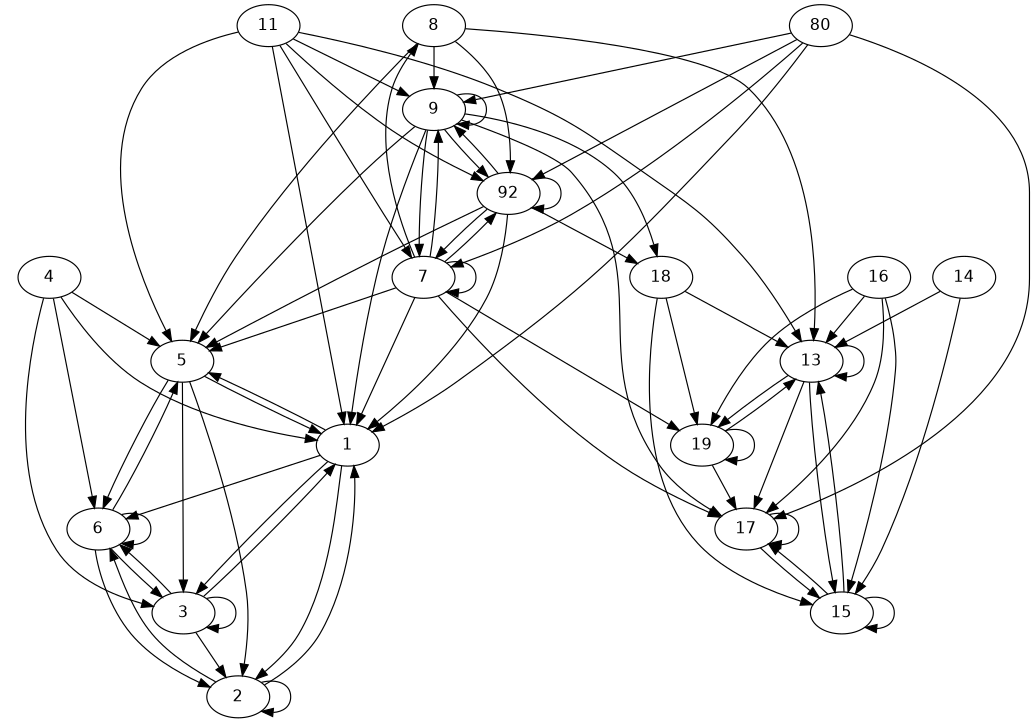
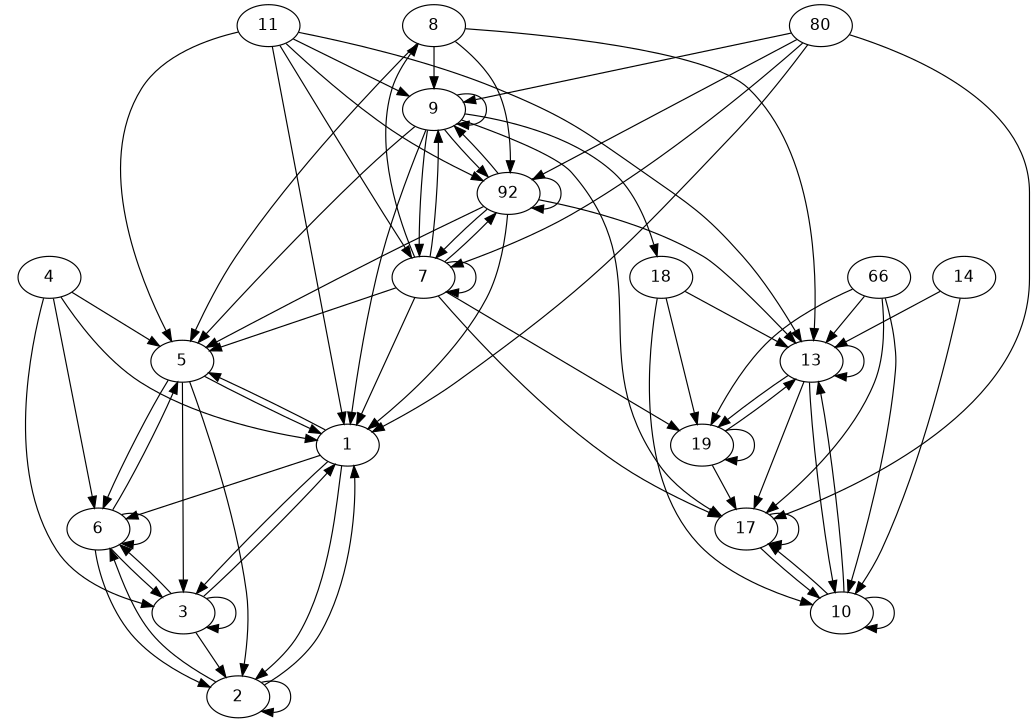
edge "92" -> "18": now "92" -> "13"
node "16": label "16" -> "66"
node "15": label "15" -> "10"
